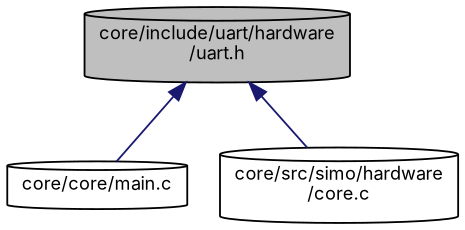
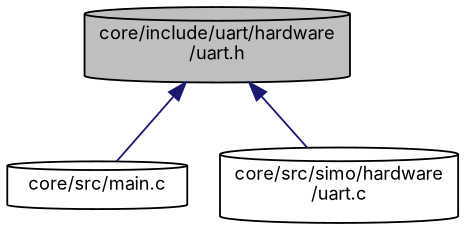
node "core/core/main.c": label "core/core/main.c" -> "core/src/main.c"
node "core/src/simo/hardware /core.c": label "core/src/simo/hardware /core.c" -> "core/src/simo/hardware /uart.c"
